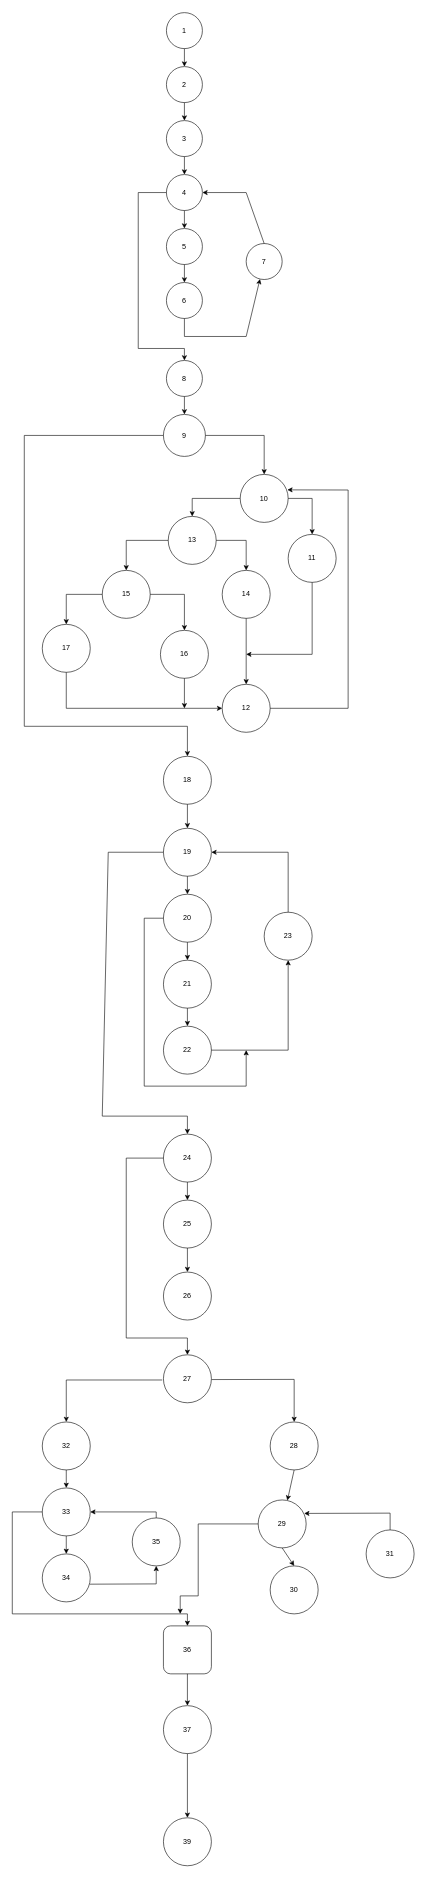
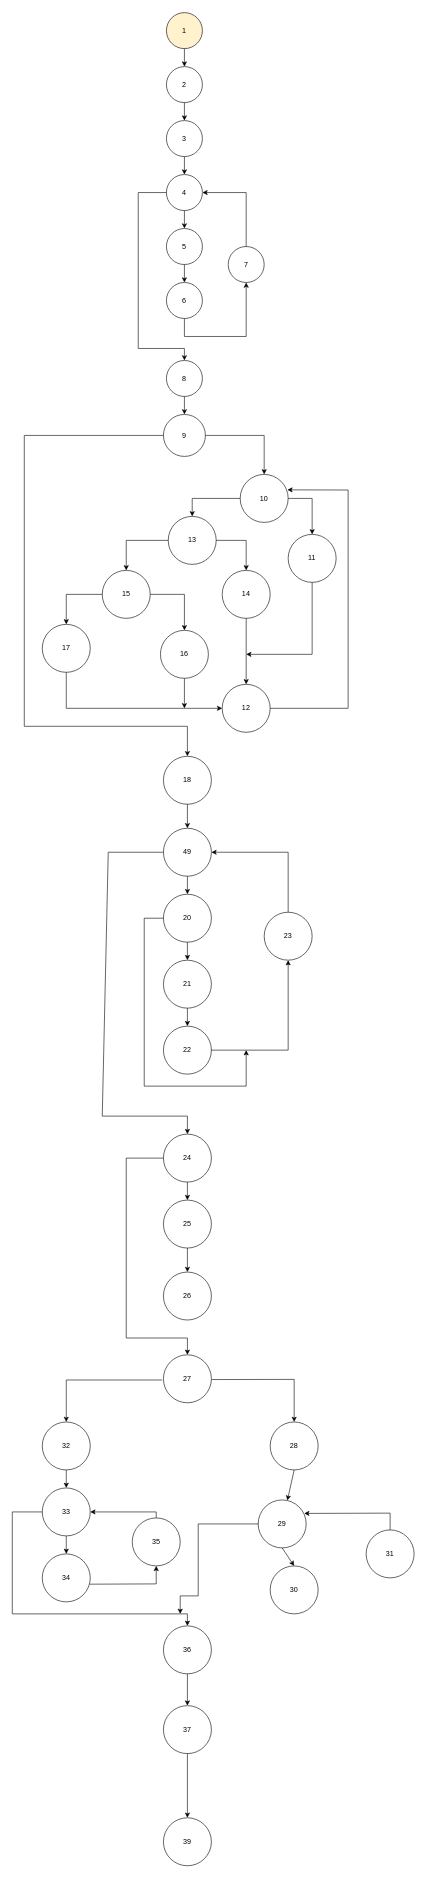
node "1": fillcolor #ffffff -> #fff2cc
node "7": moved (264, 261) -> (246, 264)
node "19": label "19" -> "49"
node "36": shape rounded rectangle -> ellipse
